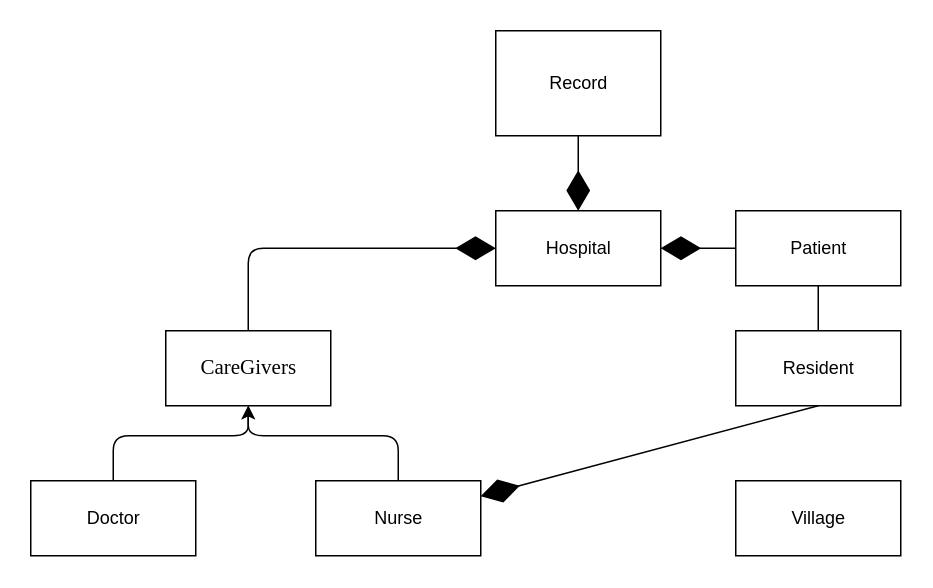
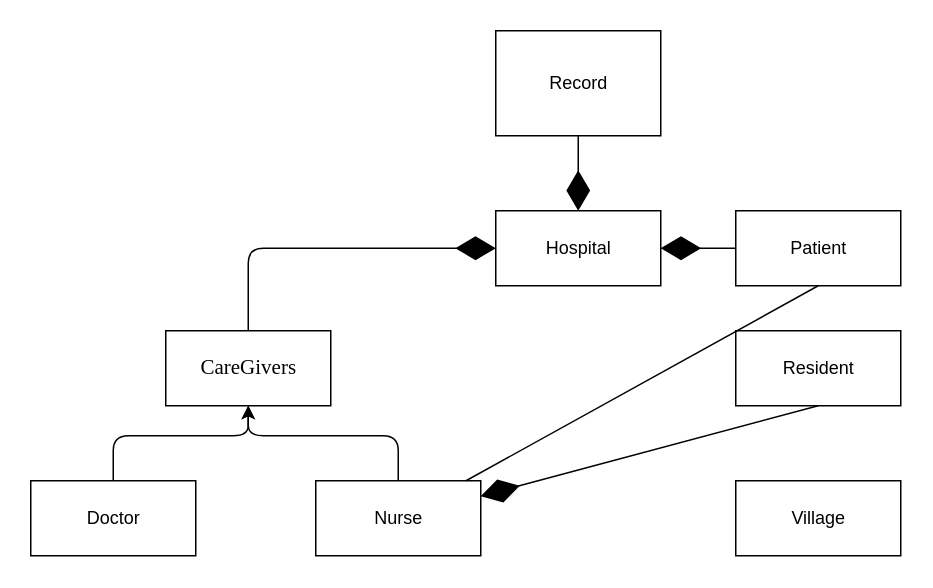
edge "Patient" -- "Resident": now "Patient" -- "Nurse"
